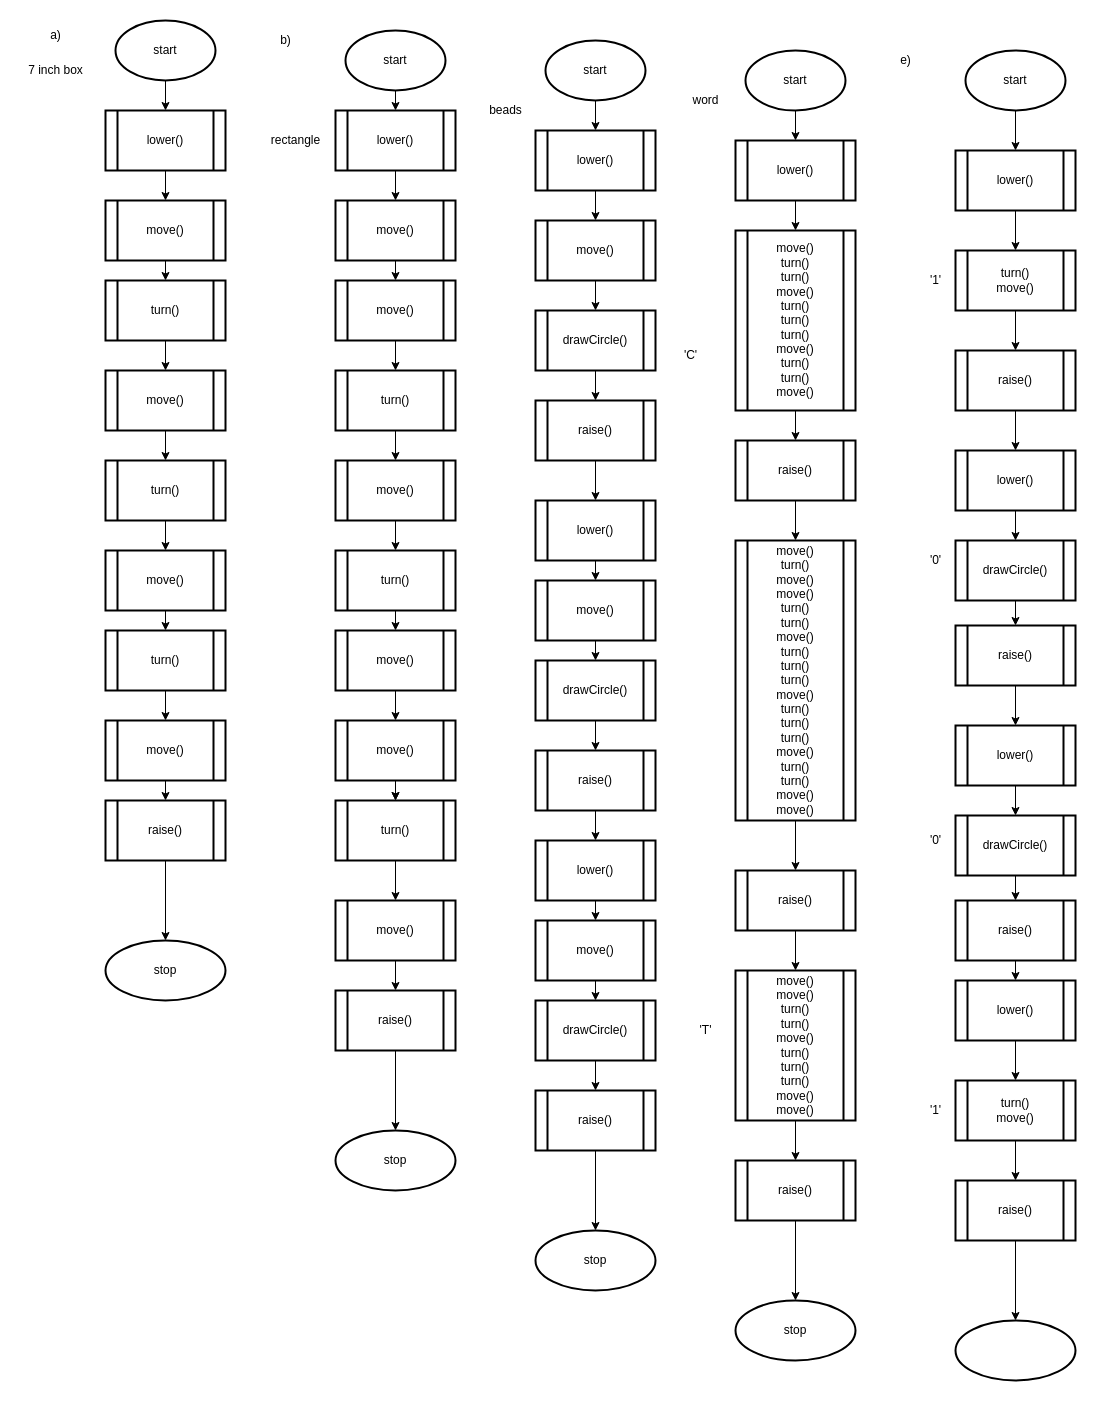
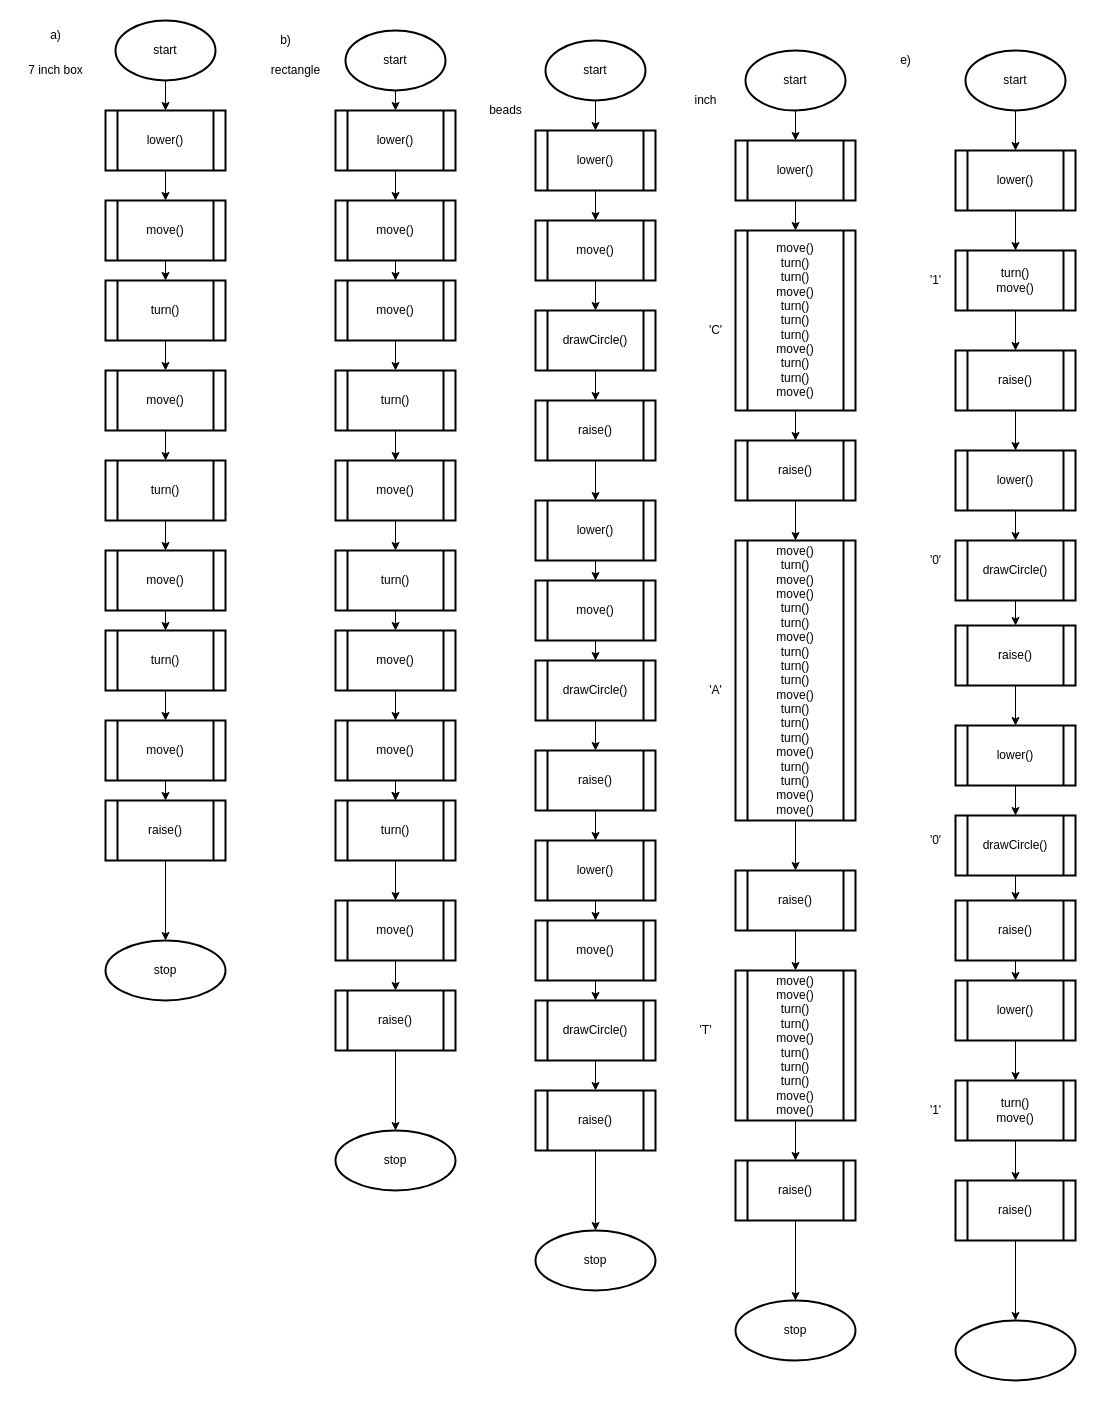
node "word": label "word" -> "inch"
node "rectangle": moved (296, 141) -> (296, 71)
node "'C'": moved (691, 356) -> (716, 331)
node "'A'": added
